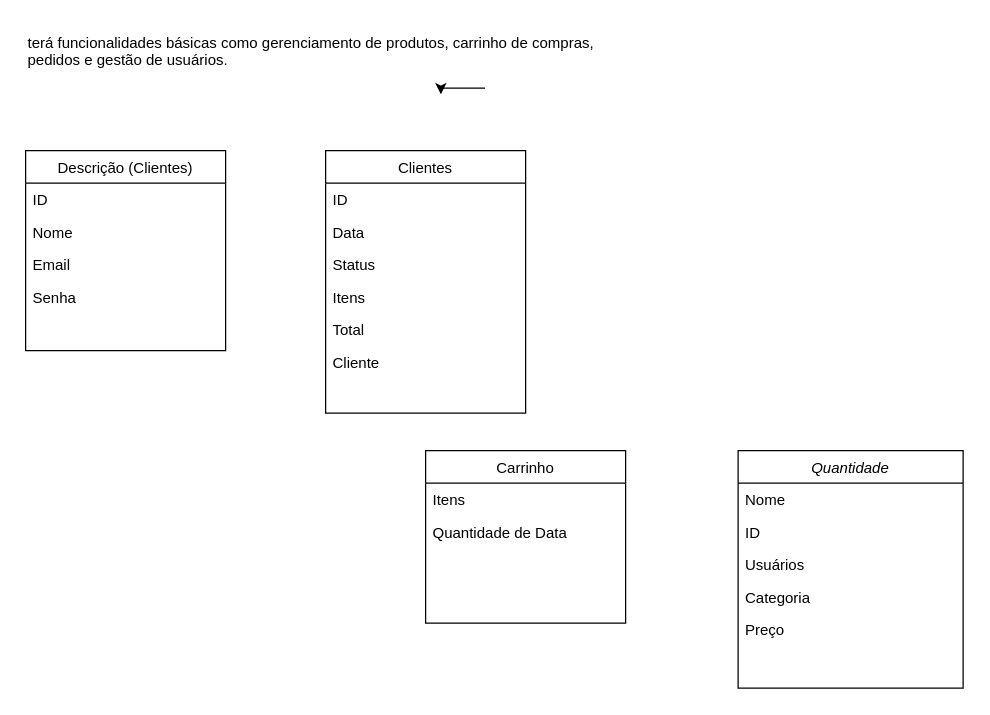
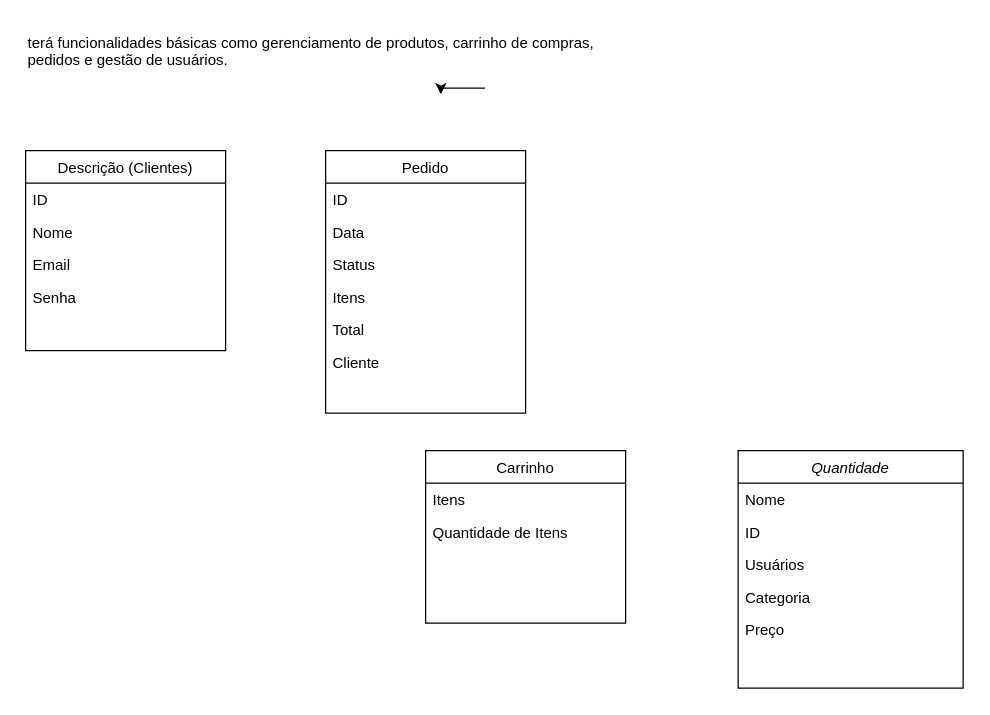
node "Clientes": label "Clientes" -> "Pedido"
node "Quantidade de Data": label "Quantidade de Data" -> "Quantidade de Itens"
